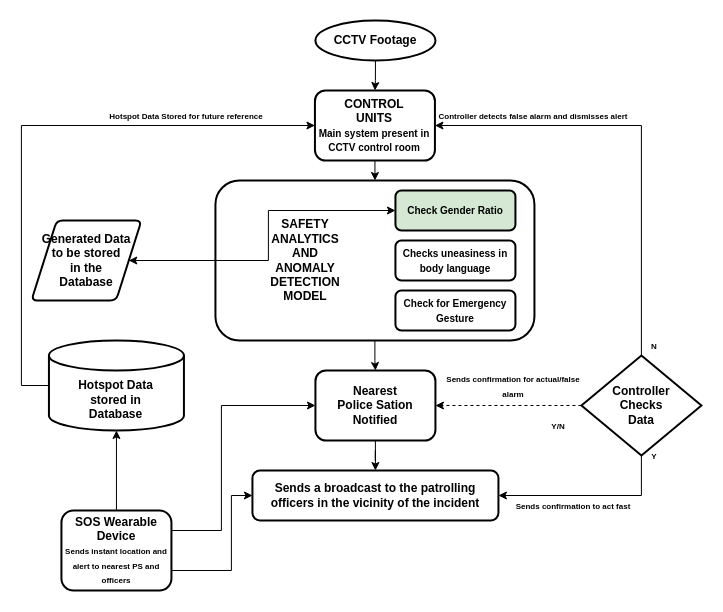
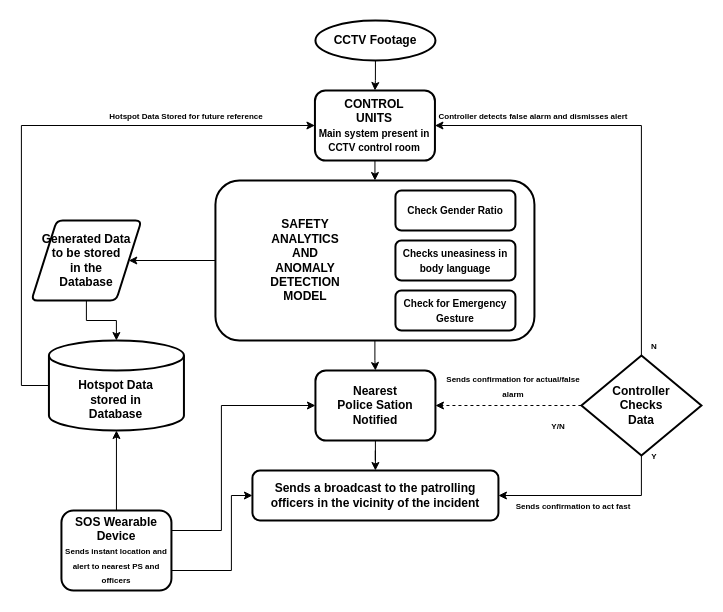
edge "Generated Data to be stored in the Database" -> "Check Gender Ratio": now "Generated Data to be stored in the Database" -> "Hotspot Data stored in Database"
node "Check Gender Ratio": fillcolor #d5e8d4 -> #ffffff
